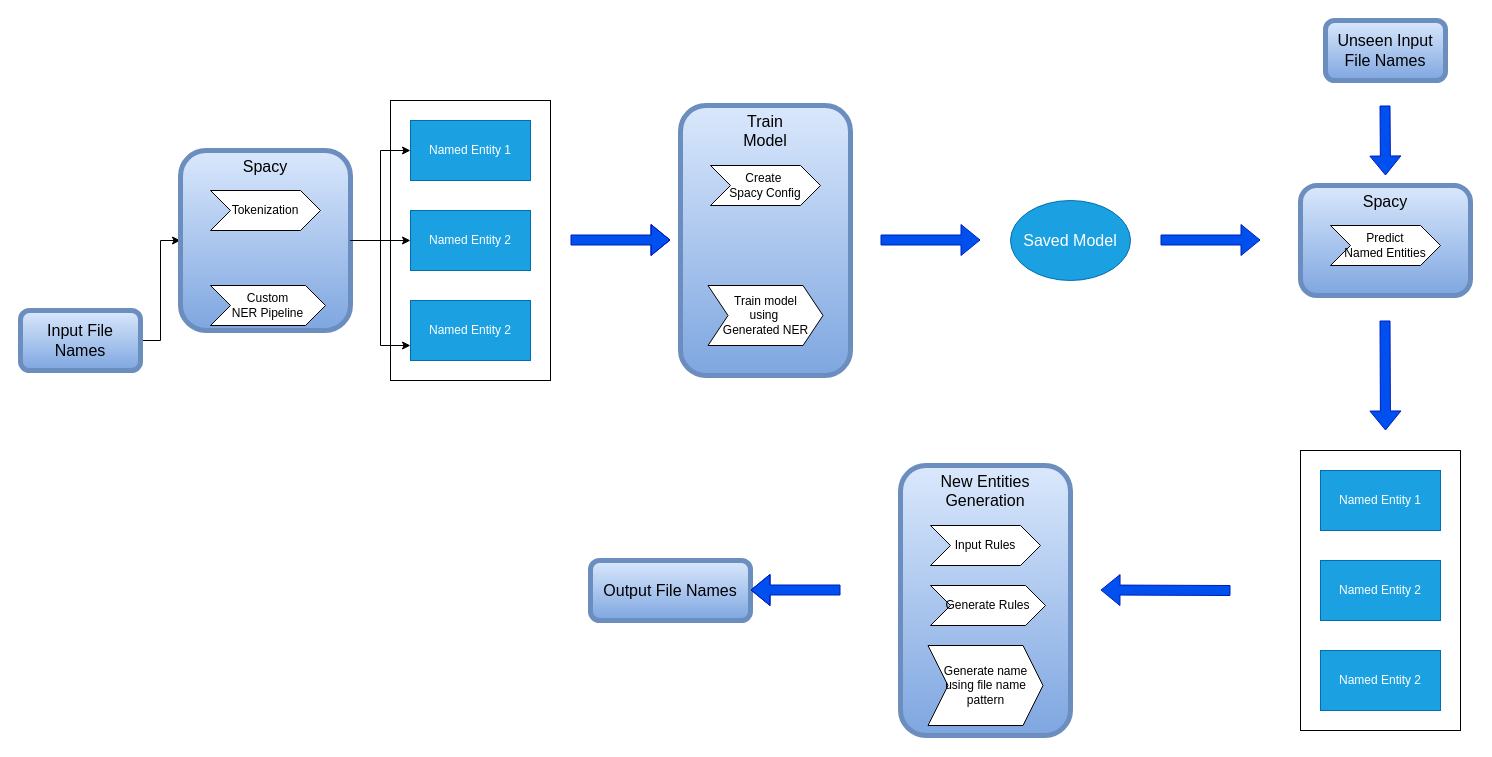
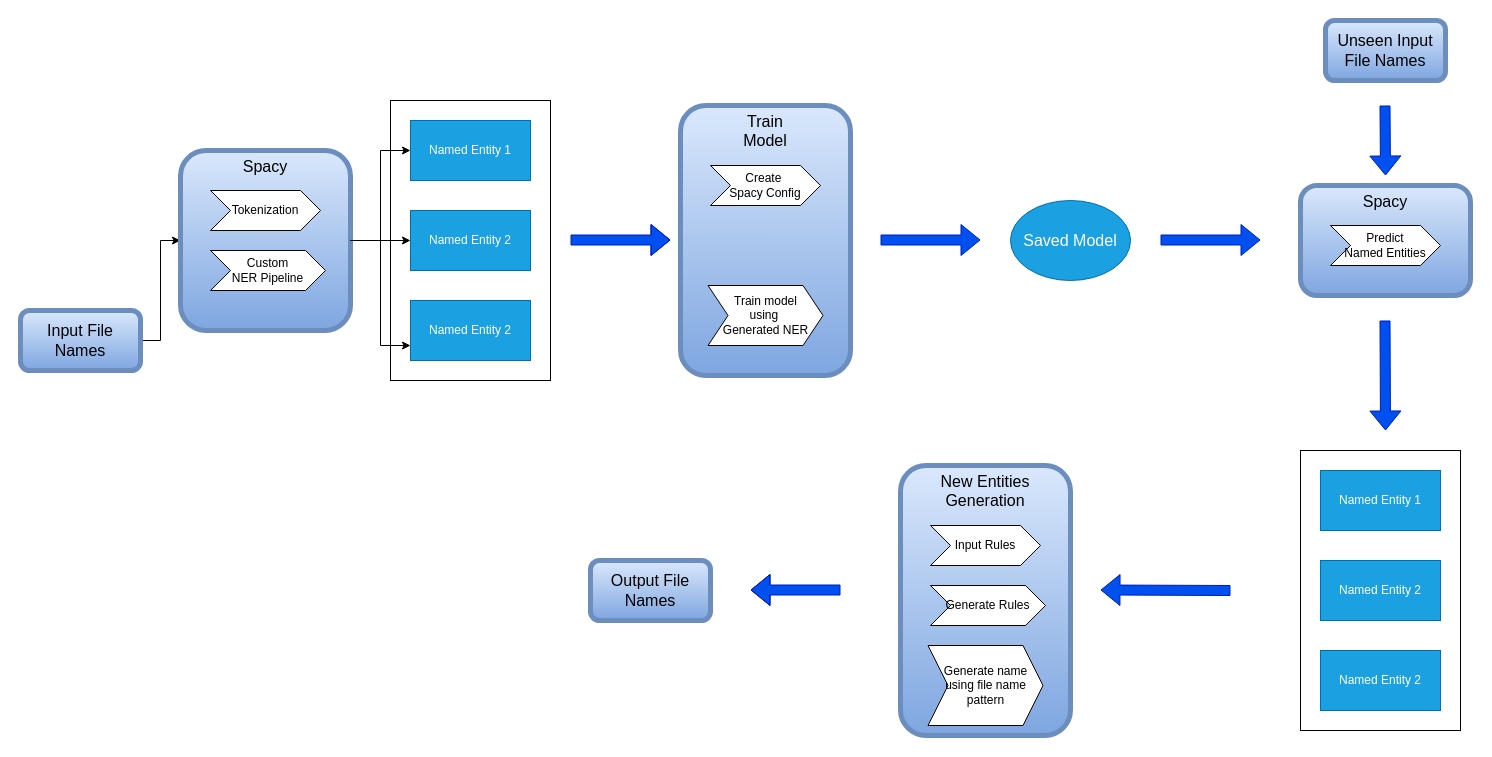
node "Custom NER Pipeline": moved (268, 306) -> (268, 271)
node "Output File Names": size 160x60 -> 120x60
